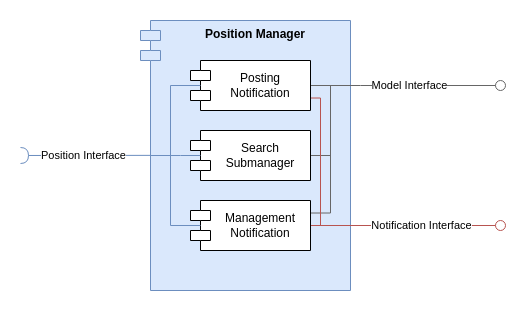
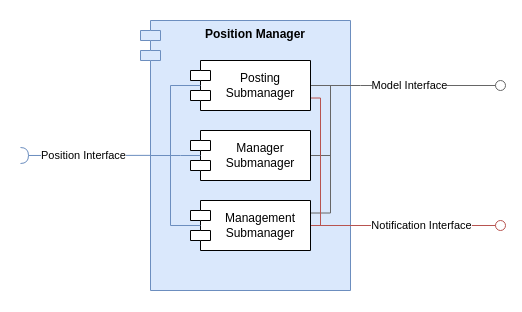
node "Posting Notification": label "Posting Notification" -> "Posting Submanager"
node "Search Submanager": label "Search Submanager" -> "Manager Submanager"
node "Management Notification": label "Management Notification" -> "Management Submanager"
